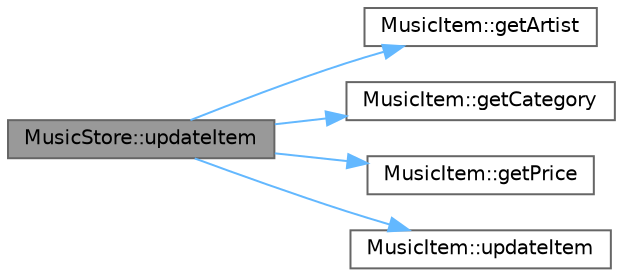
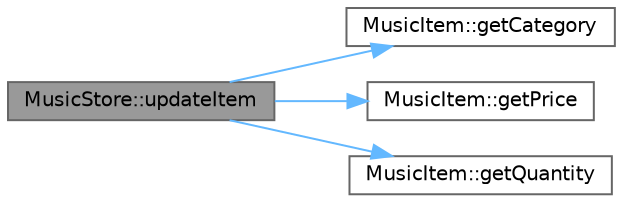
node "MusicItem::getArtist": removed
node "MusicItem::updateItem": label "MusicItem::updateItem" -> "MusicItem::getQuantity"
